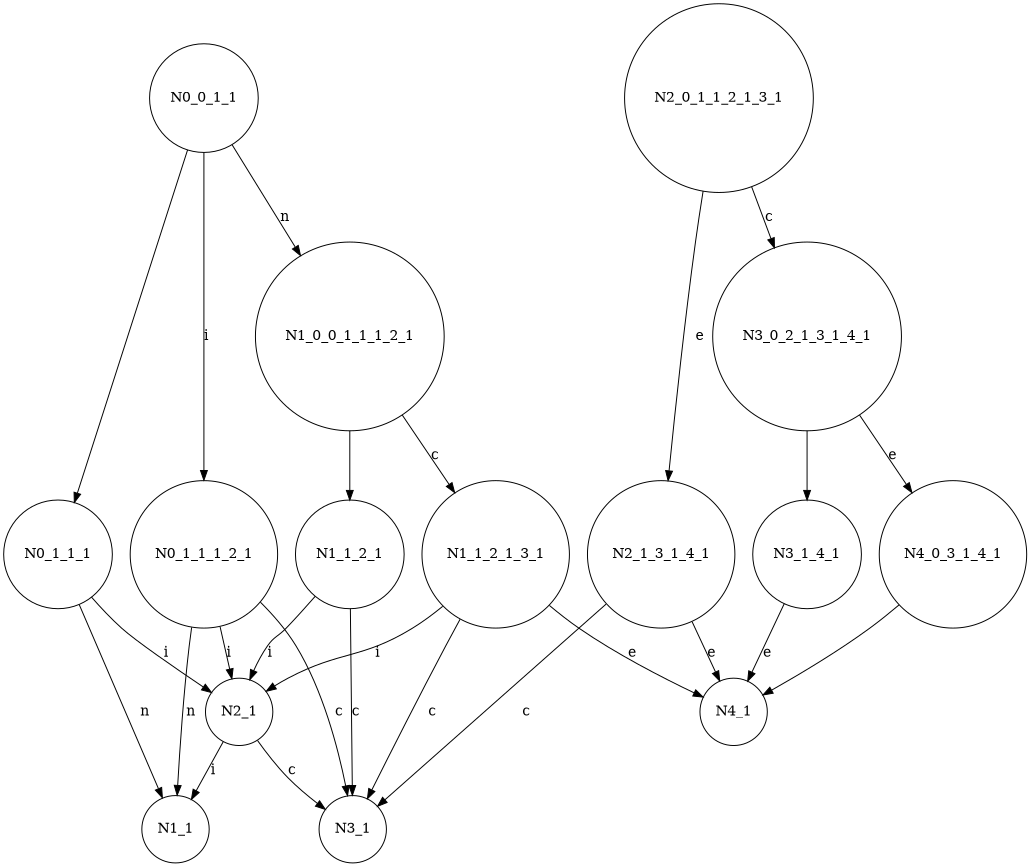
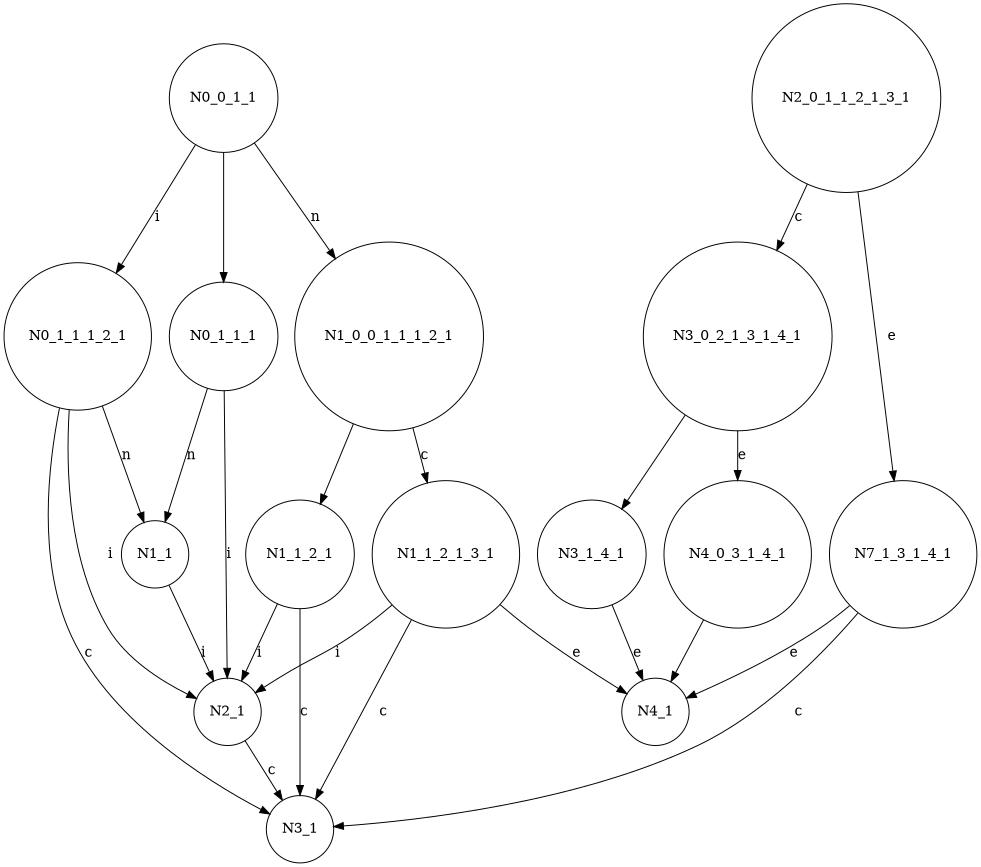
node "N2_1_3_1_4_1": label "N2_1_3_1_4_1" -> "N7_1_3_1_4_1"
edge "N2_1" -> "N1_1": reversed
